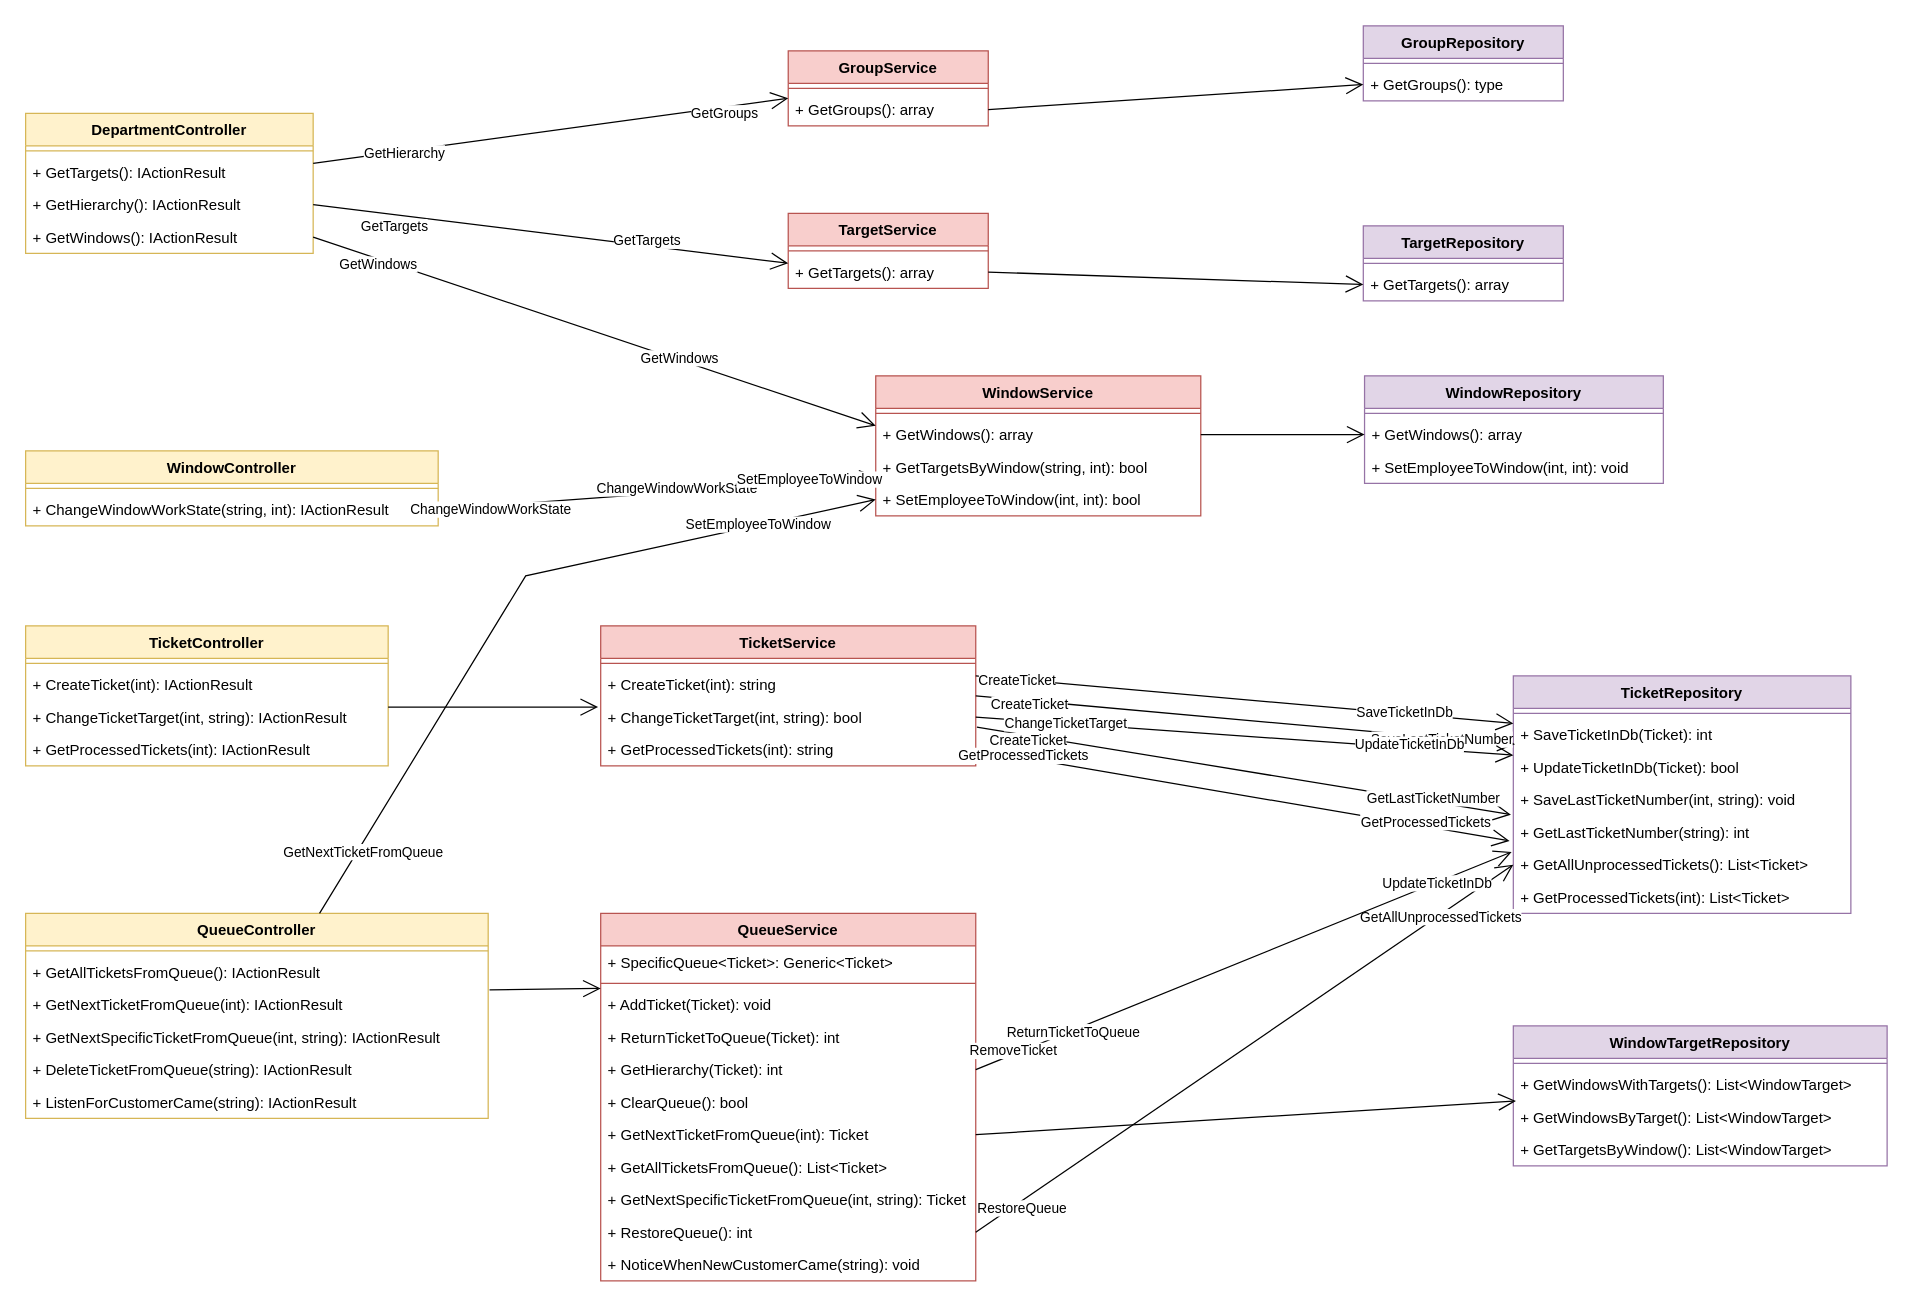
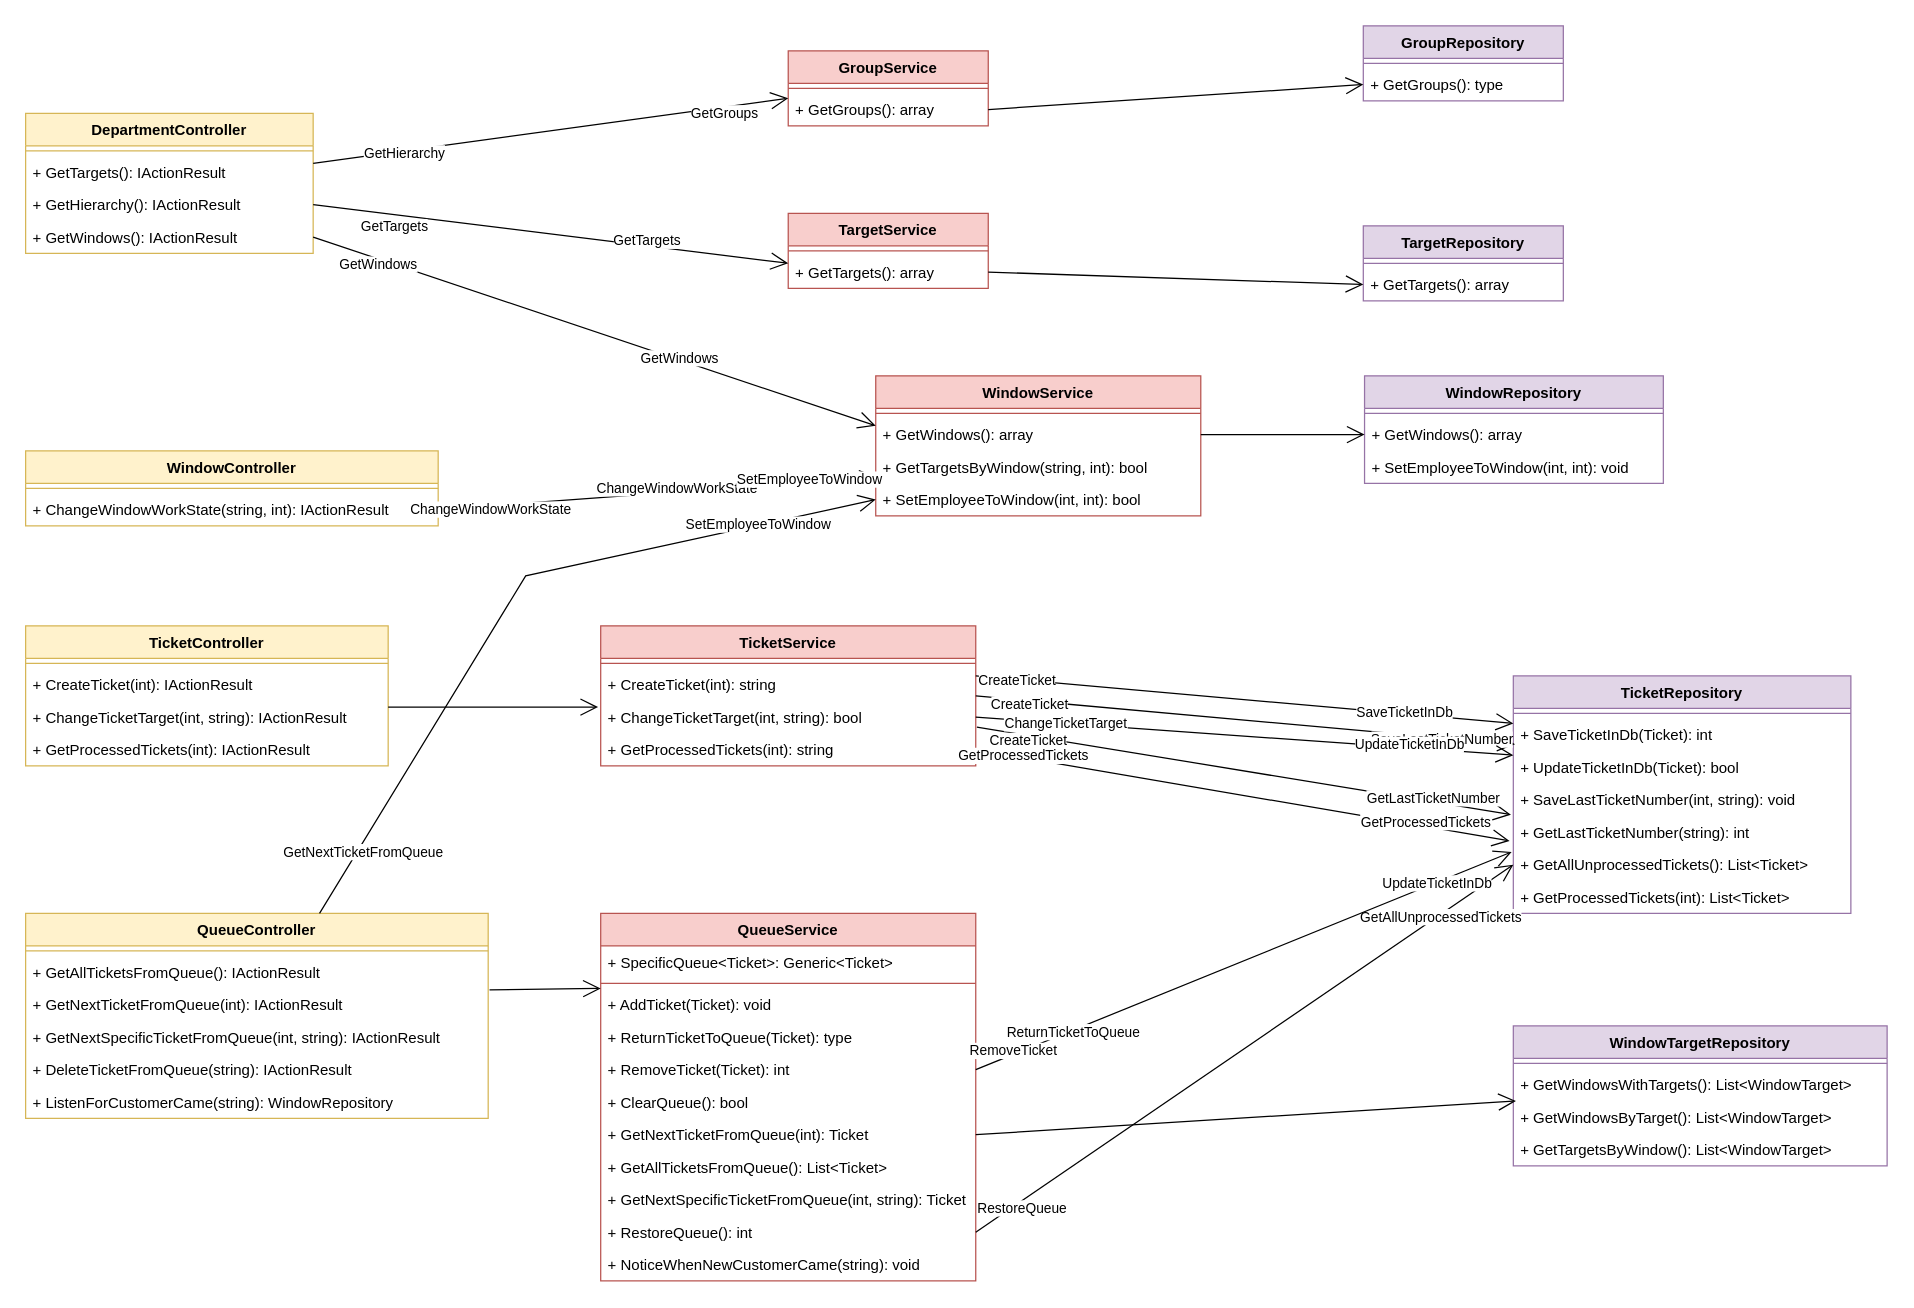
node "+ ReturnTicketToQueue(Ticket): int": label "+ ReturnTicketToQueue(Ticket): int" -> "+ ReturnTicketToQueue(Ticket): type"
node "+ GetHierarchy(Ticket): int": label "+ GetHierarchy(Ticket): int" -> "+ RemoveTicket(Ticket): int"
node "+ ListenForCustomerCame(string): IActionResult": label "+ ListenForCustomerCame(string): IActionResult" -> "+ ListenForCustomerCame(string): WindowRepository"
